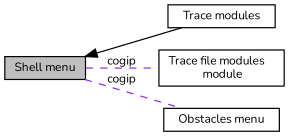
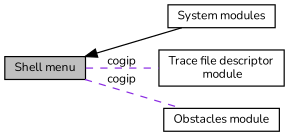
node "Trace modules": label "Trace modules" -> "System modules"
node "Trace file modules module": label "Trace file modules module" -> "Trace file descriptor module"
node "Obstacles menu": label "Obstacles menu" -> "Obstacles module"
